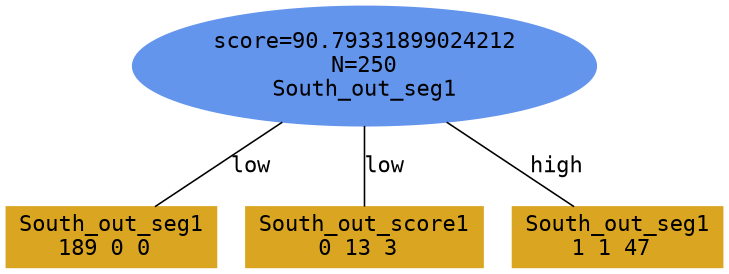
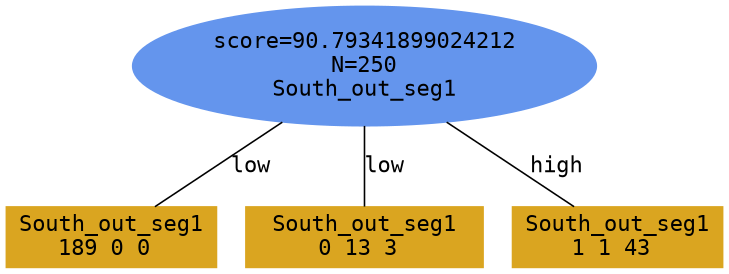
node "score=90.79331899024212 N=250 South_out_seg1": label "score=90.79331899024212 N=250 South_out_seg1" -> "score=90.79341899024212 N=250 South_out_seg1"
node "South_out_score1 0 13 3": label "South_out_score1 0 13 3" -> "South_out_seg1 0 13 3"
node "South_out_seg1 1 1 47": label "South_out_seg1 1 1 47" -> "South_out_seg1 1 1 43"
